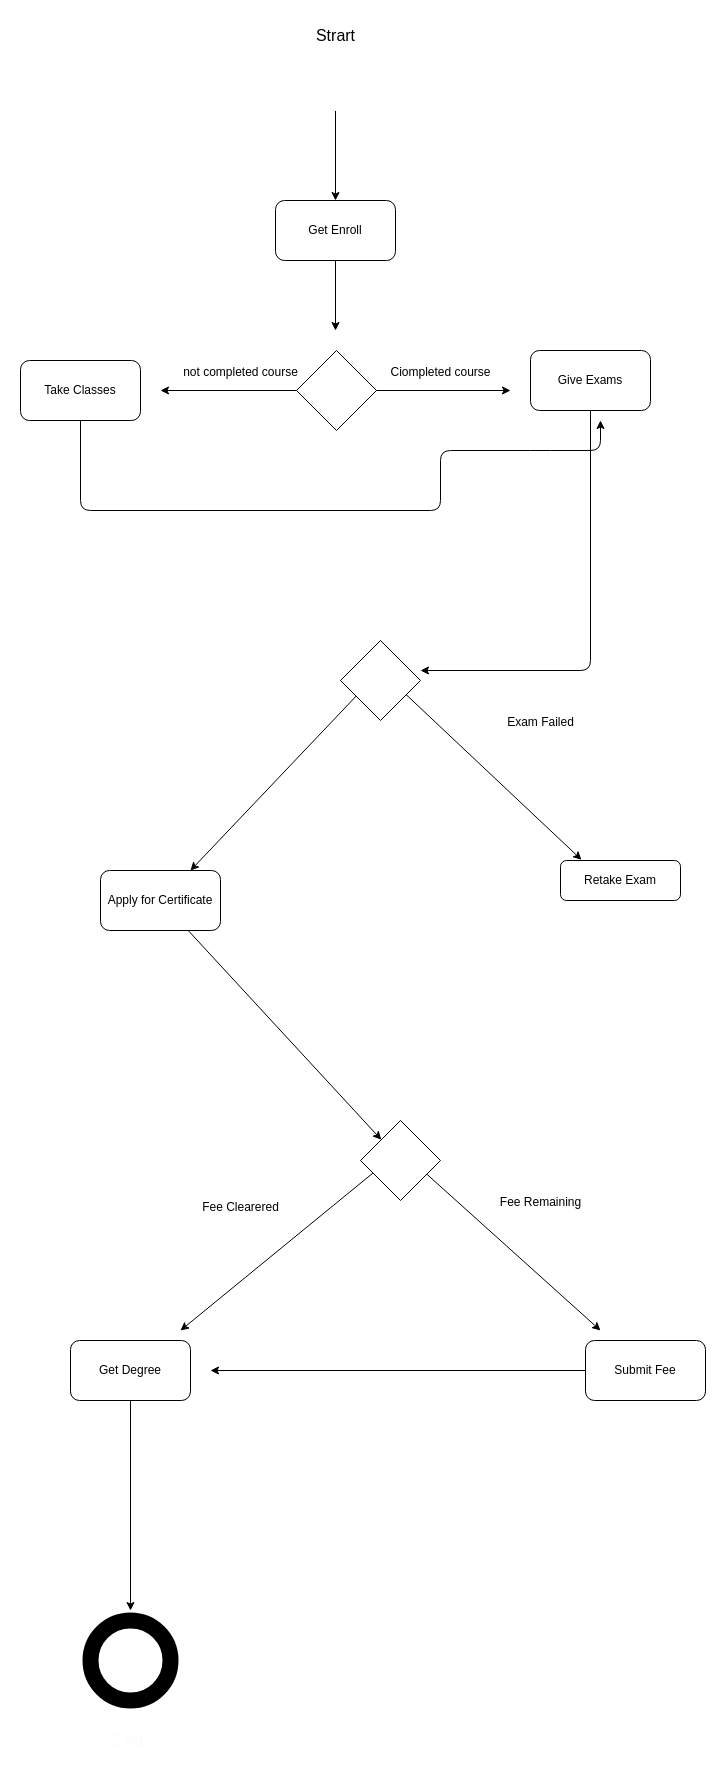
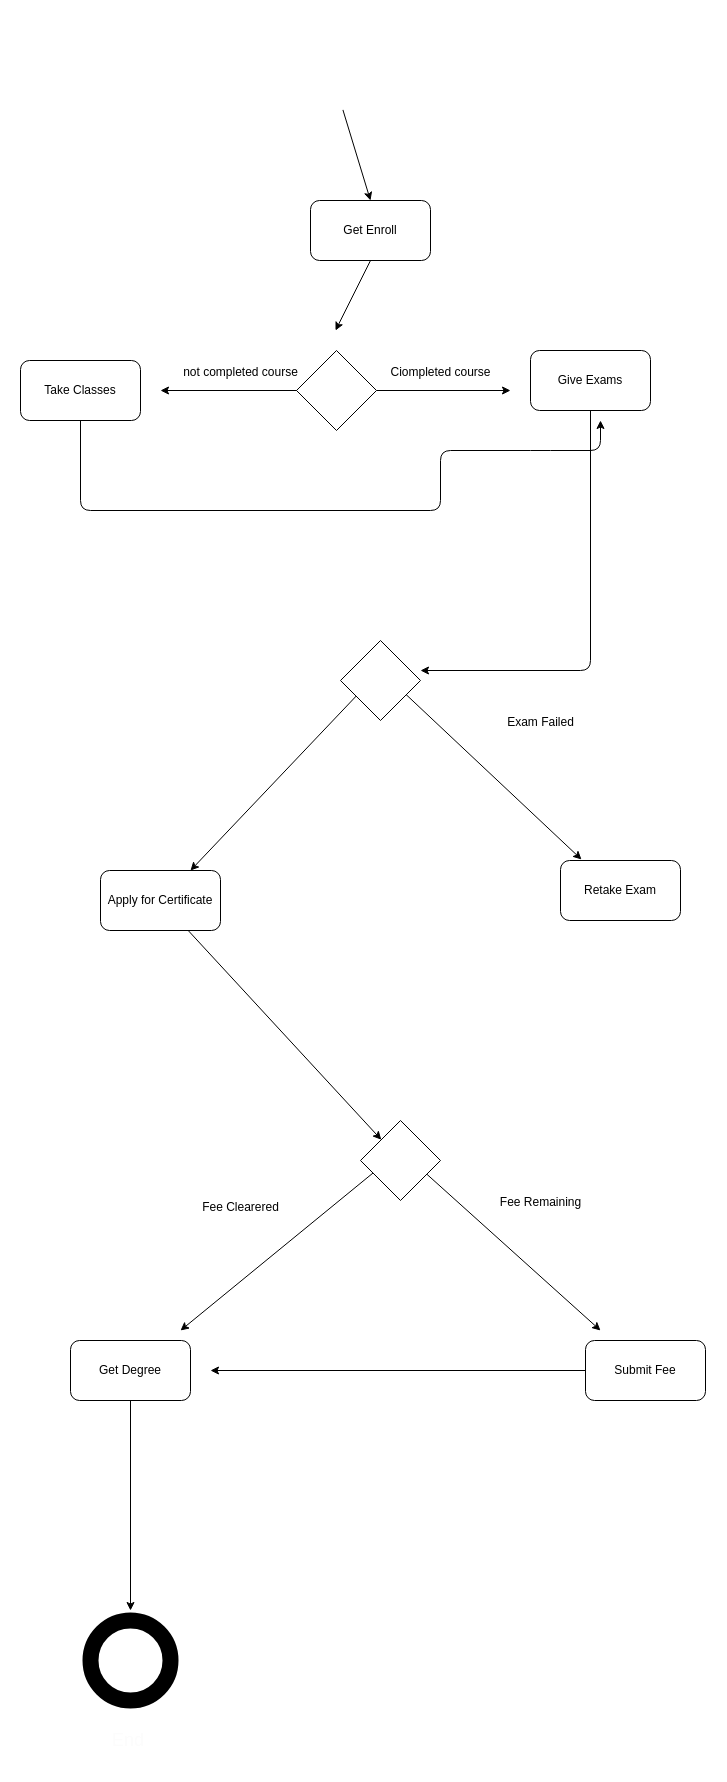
node "Strart": removed
node "Get Enroll": moved (336, 231) -> (371, 231)
node "Retake Exam": size 120x40 -> 120x60
